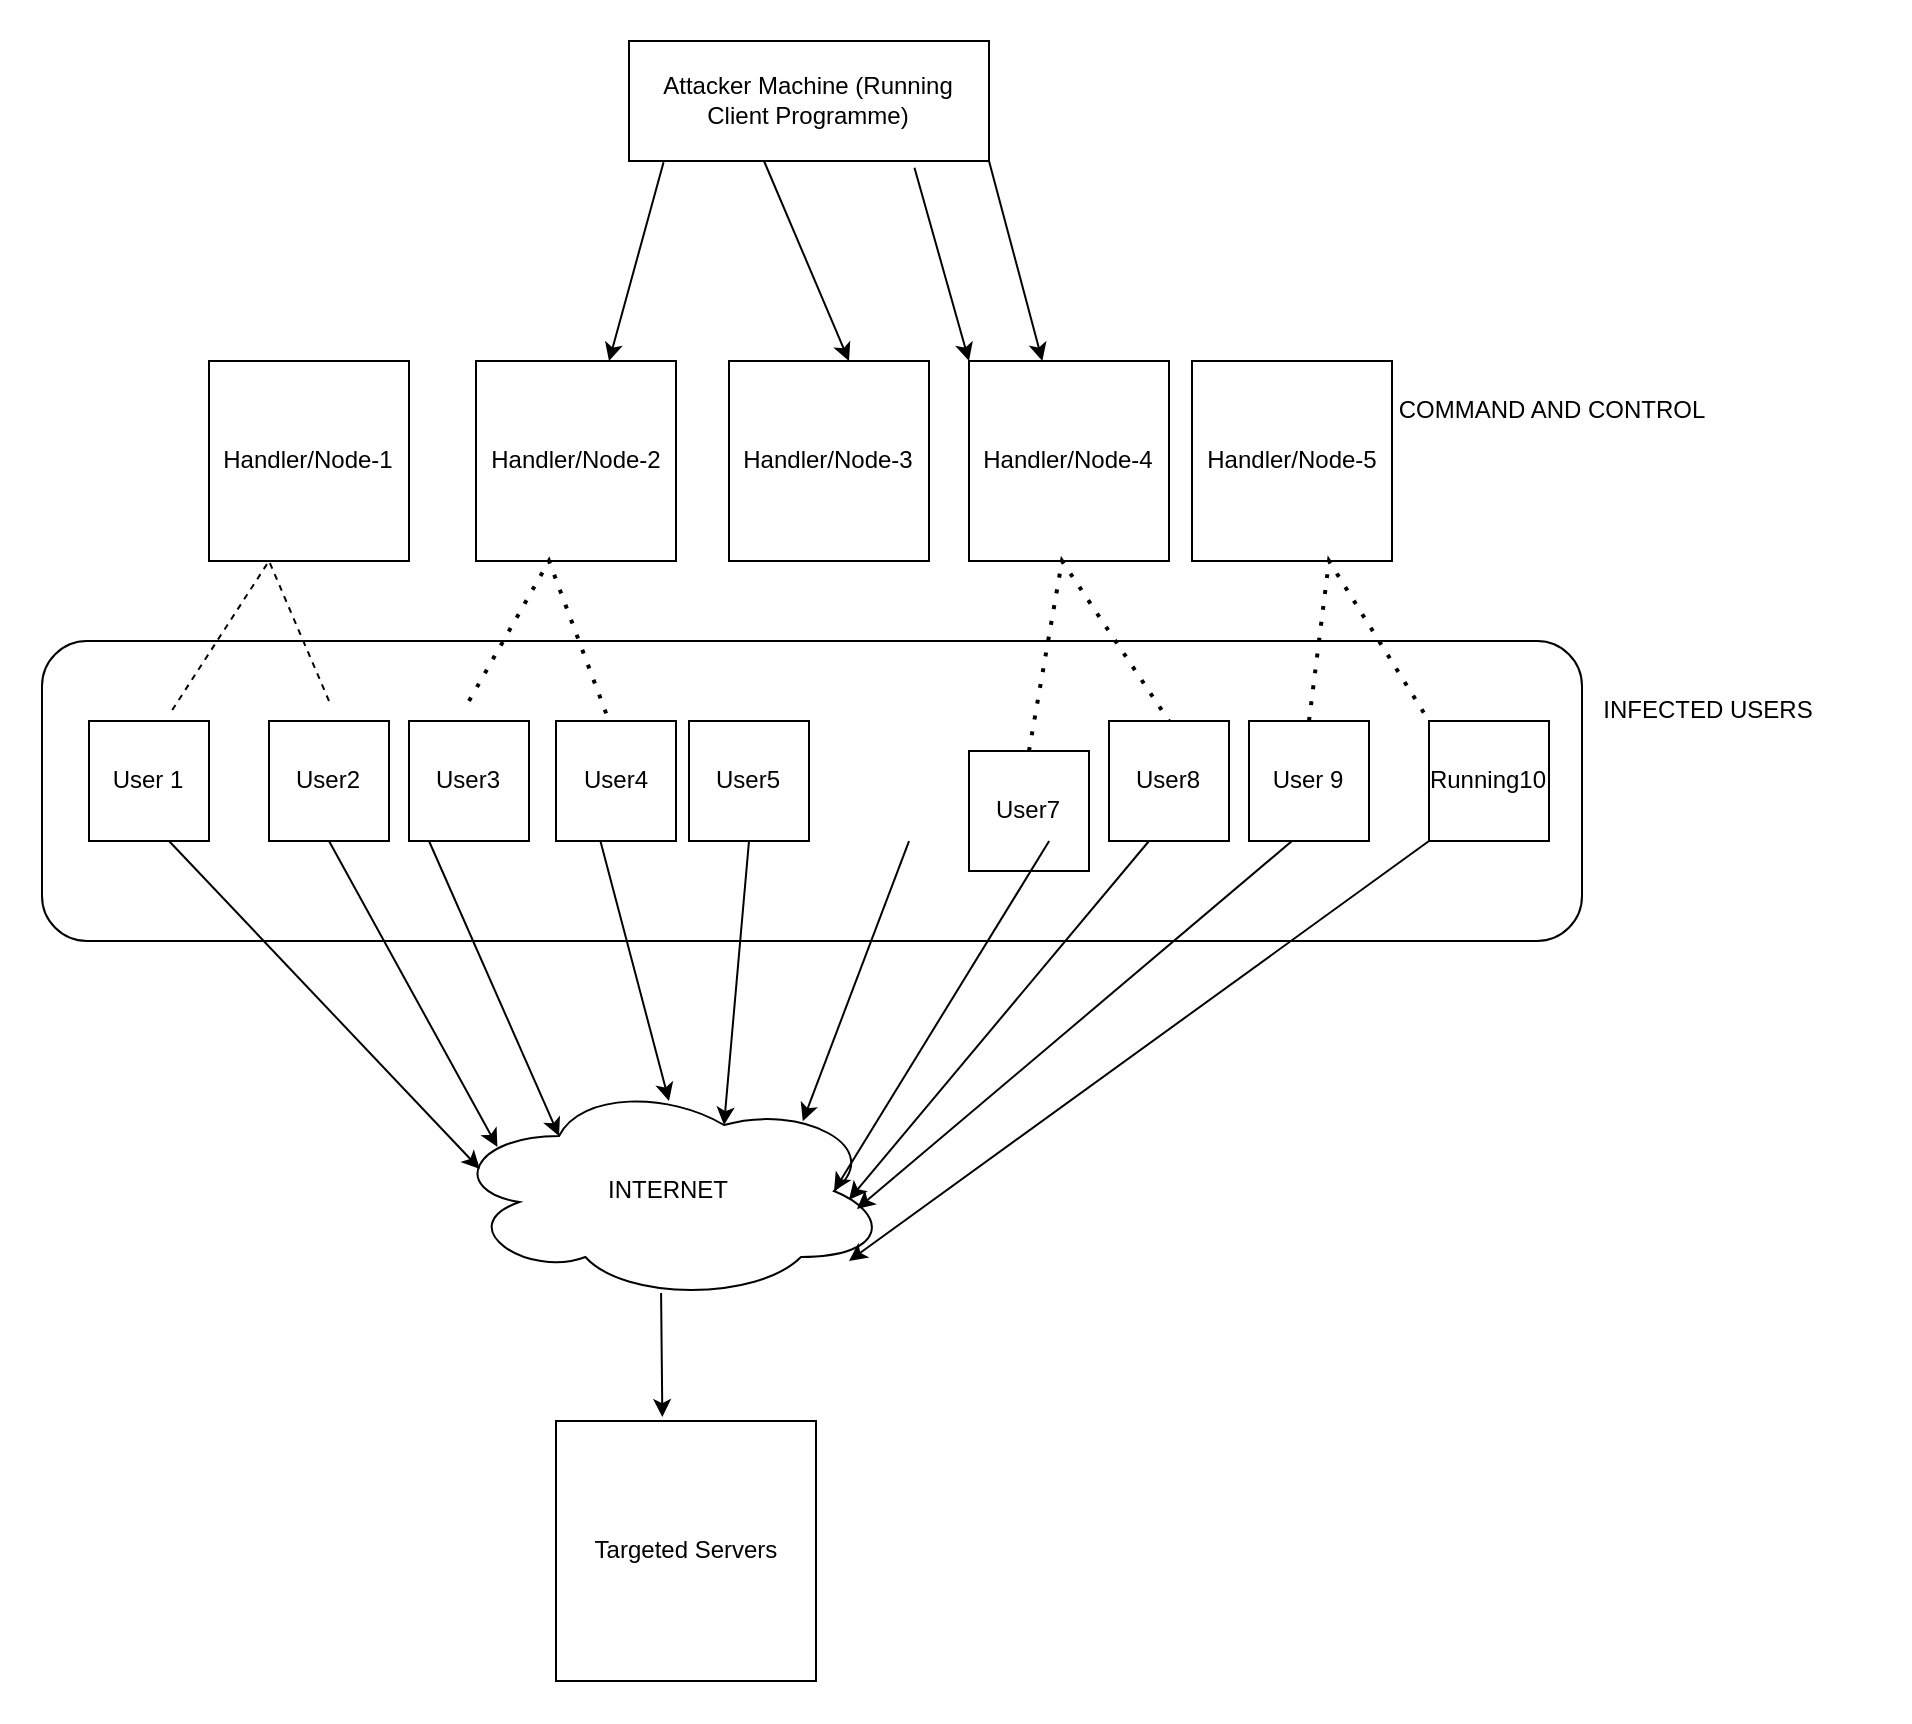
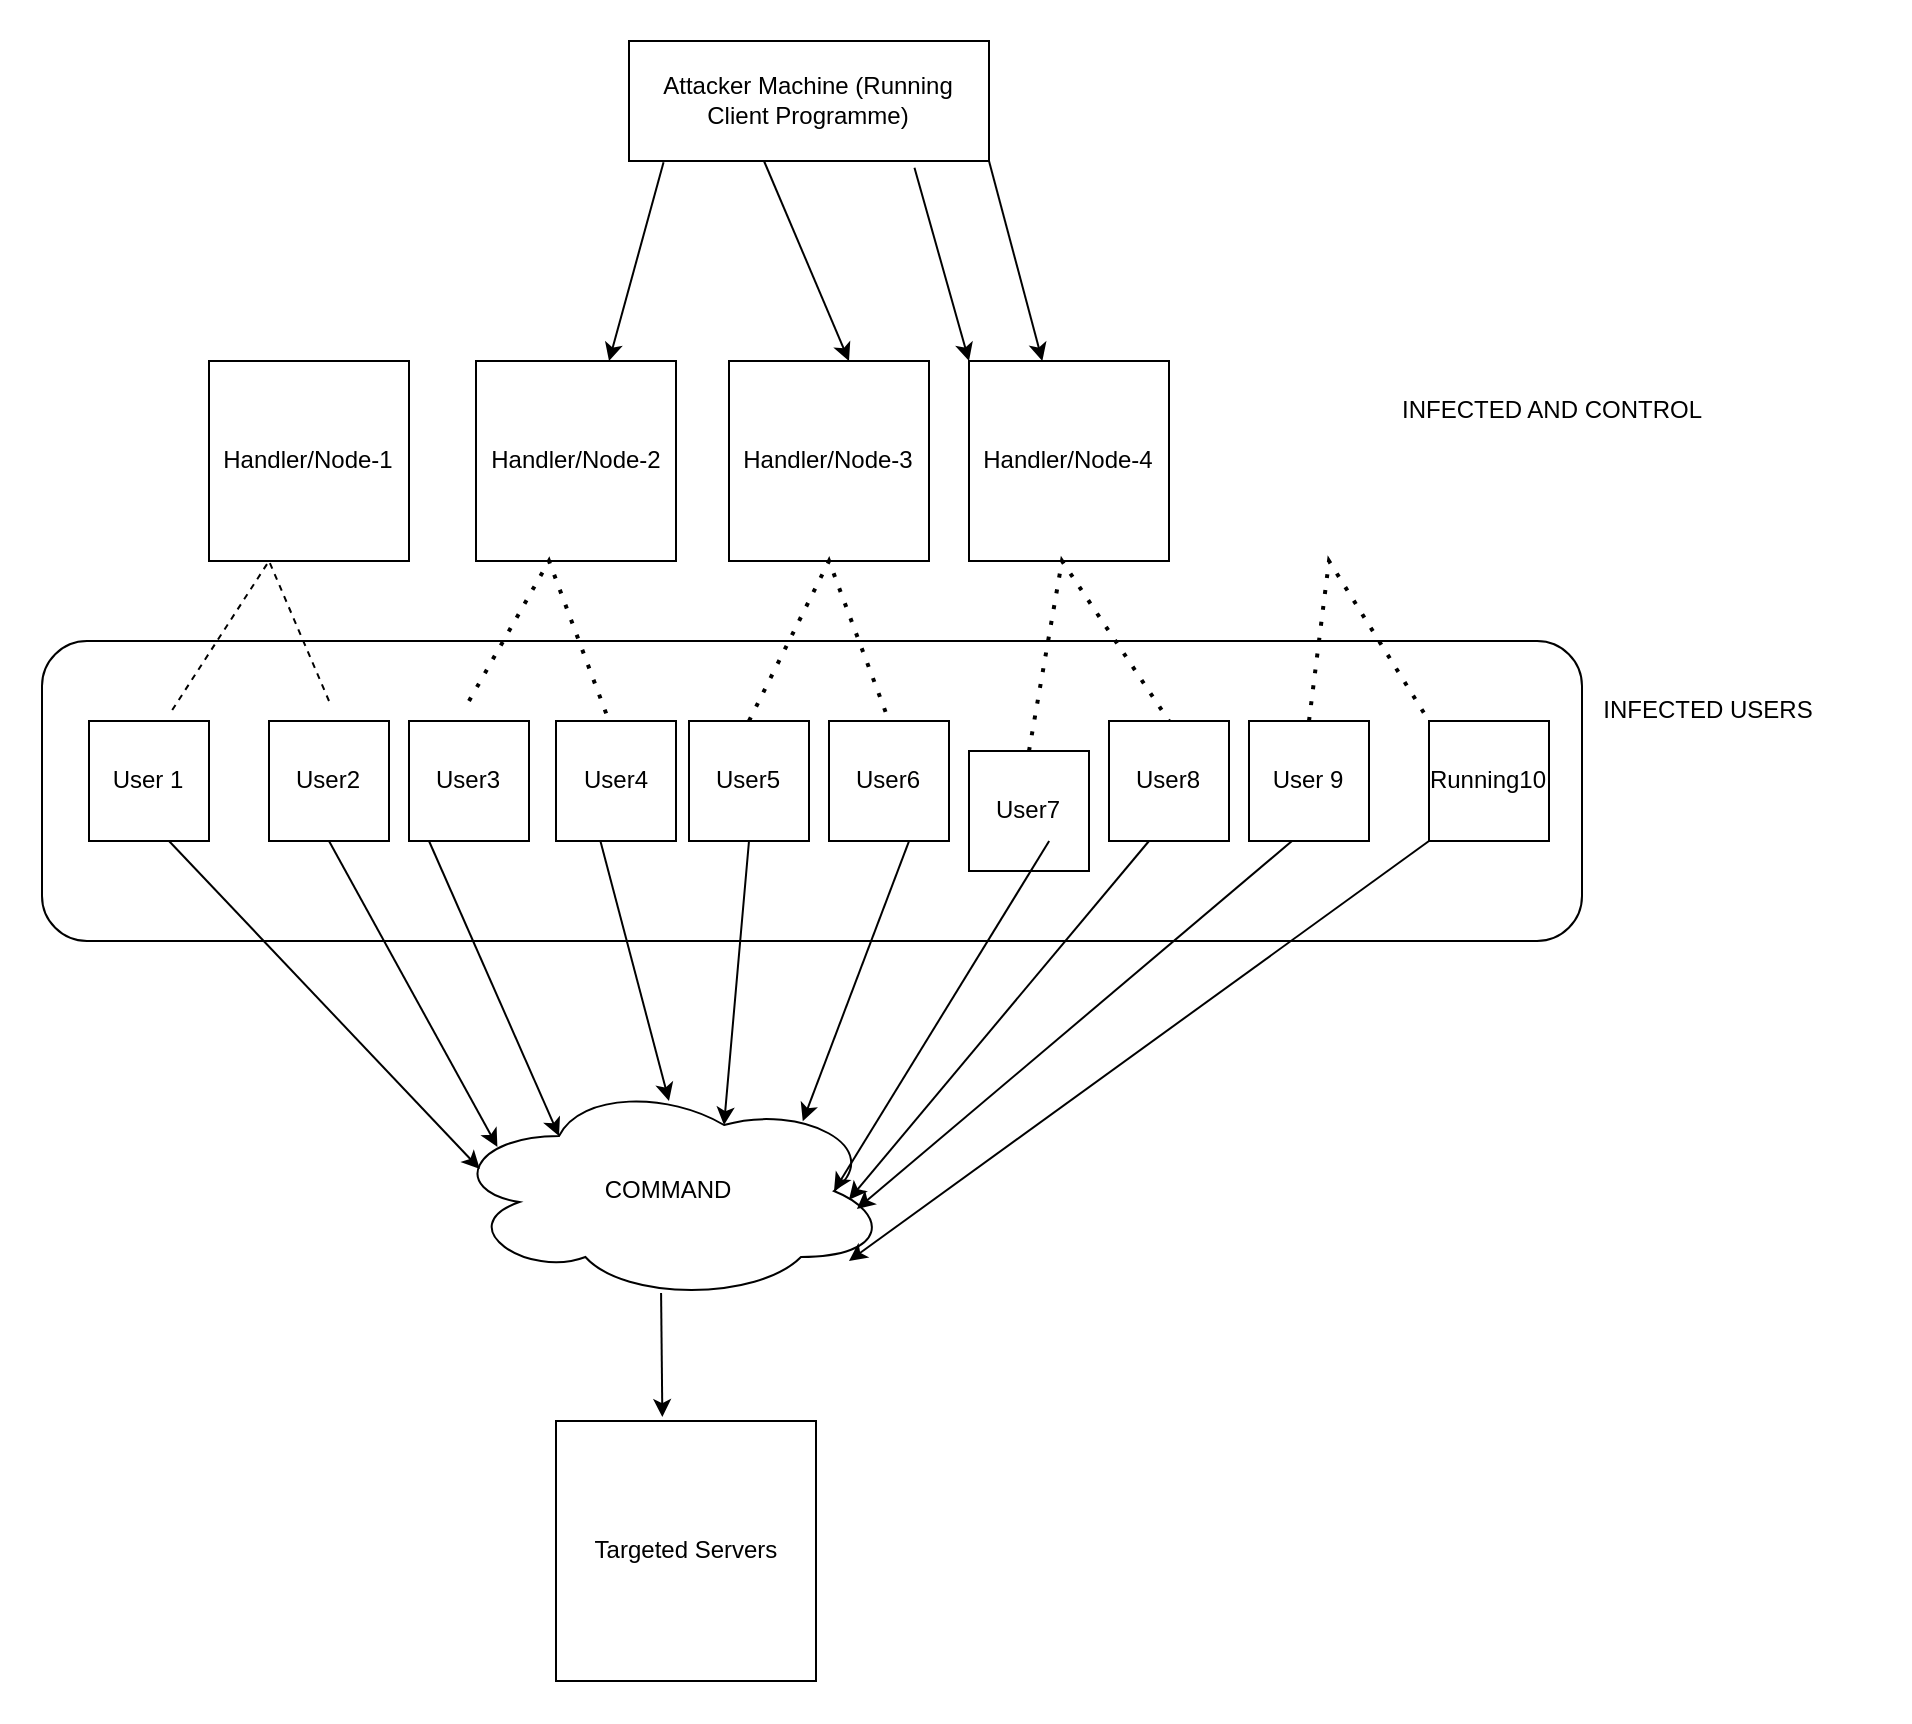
node "COMMAND AND CONTROL": label "COMMAND AND CONTROL" -> "INFECTED AND CONTROL"
node "Handler/Node-5": removed
edge "User5" -- "User6": added
node "User6": added
node "INTERNET": label "INTERNET" -> "COMMAND"
